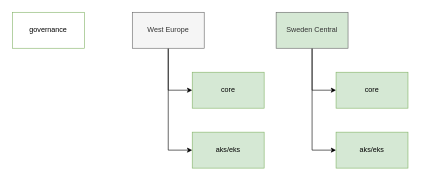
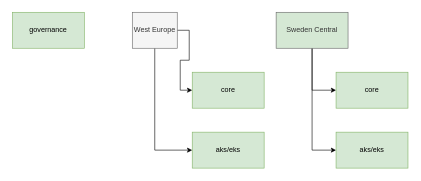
node "governance": fillcolor #ffffff -> #d5e8d4
node "West Europe": size 72x36 -> 45x36
